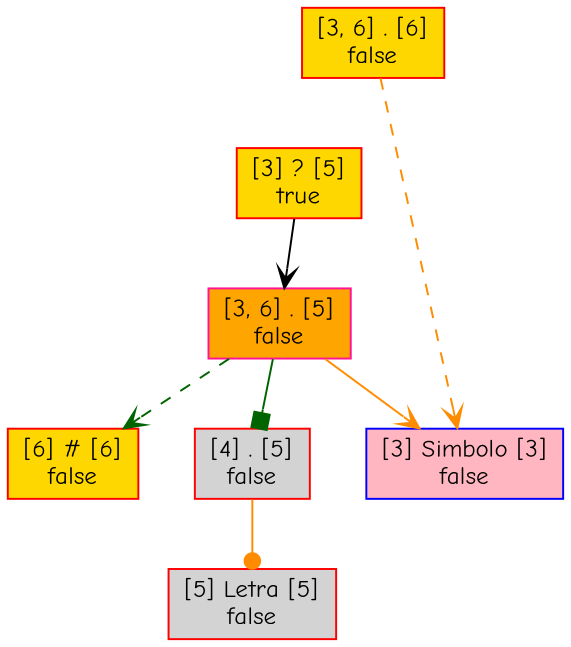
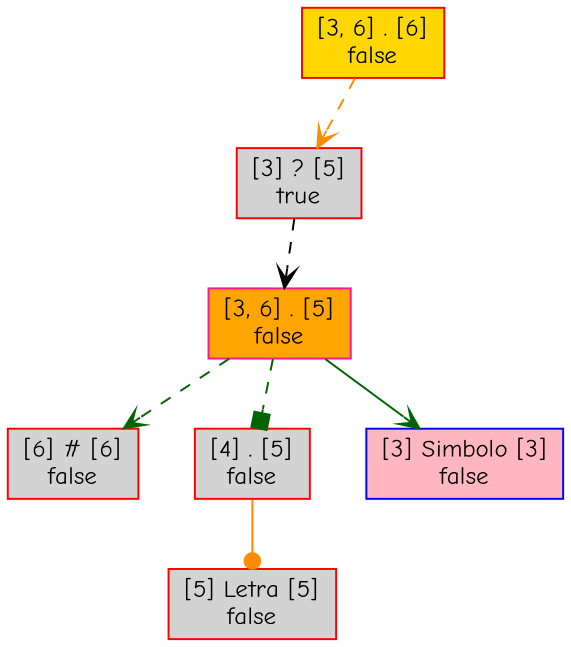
node "[3] ? [5] true": fillcolor gold -> lightgrey
edge "[3] ? [5] true" -> "[3, 6] . [5] false": style solid -> dashed
edge "[3, 6] . [6] false" -> "[3] Simbolo [3] false": now "[3, 6] . [6] false" -> "[3] ? [5] true"
edge "[3, 6] . [5] false" -> "[4] . [5] false": style solid -> dashed
edge "[3, 6] . [5] false" -> "[3] Simbolo [3] false": color darkorange -> darkgreen
node "[6] # [6] false": fillcolor gold -> lightgrey
